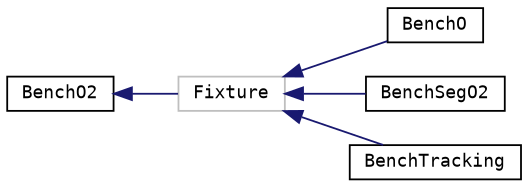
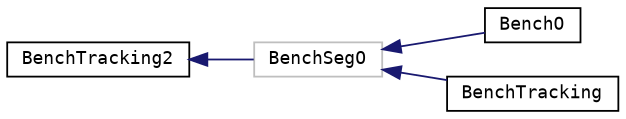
node "BenchO2": label "BenchO2" -> "BenchTracking2"
node "Fixture": label "Fixture" -> "BenchSegO"
node "BenchSegO2": removed
